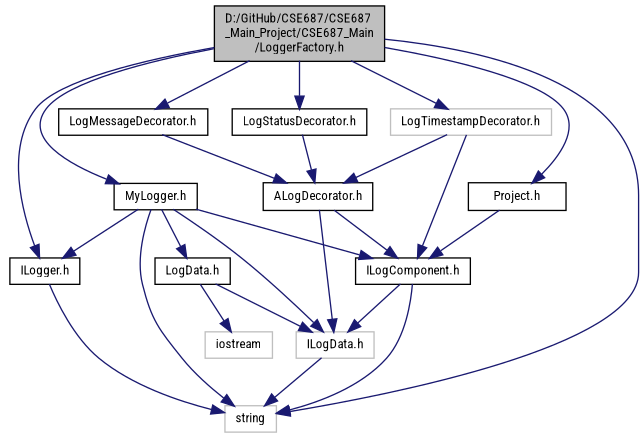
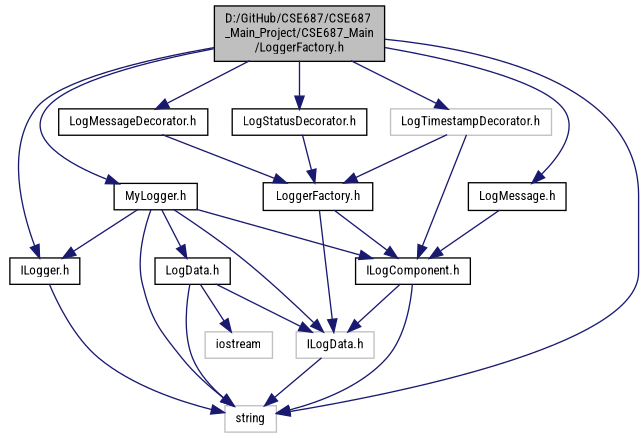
node "ALogDecorator.h": label "ALogDecorator.h" -> "LoggerFactory.h"
node "Project.h": label "Project.h" -> "LogMessage.h"
edge "LogData.h" -> "string": added
